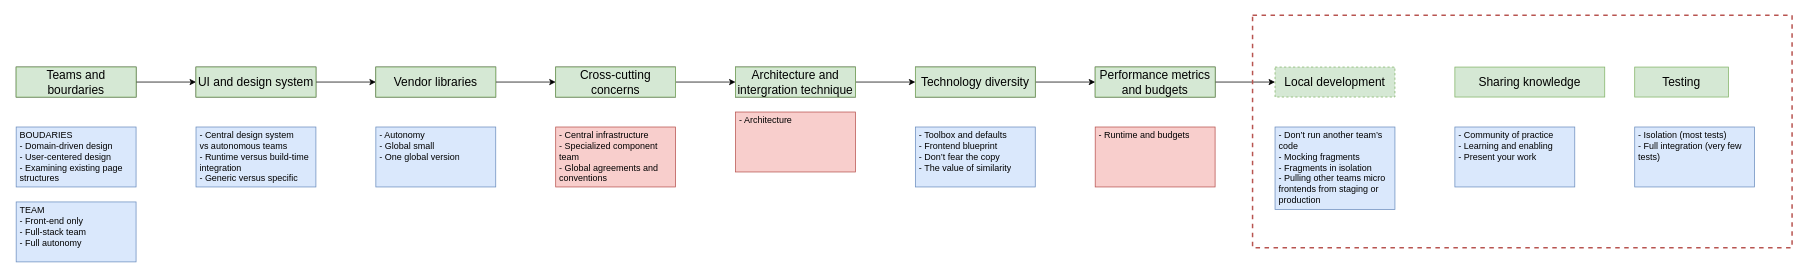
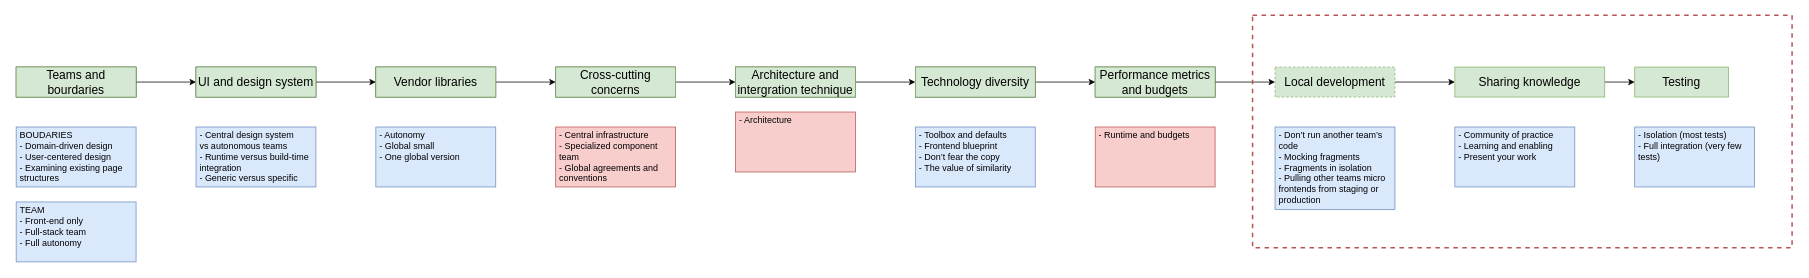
edge "Local development" -> "Sharing knowledge": added
edge "Sharing knowledge" -> "Testing": added
